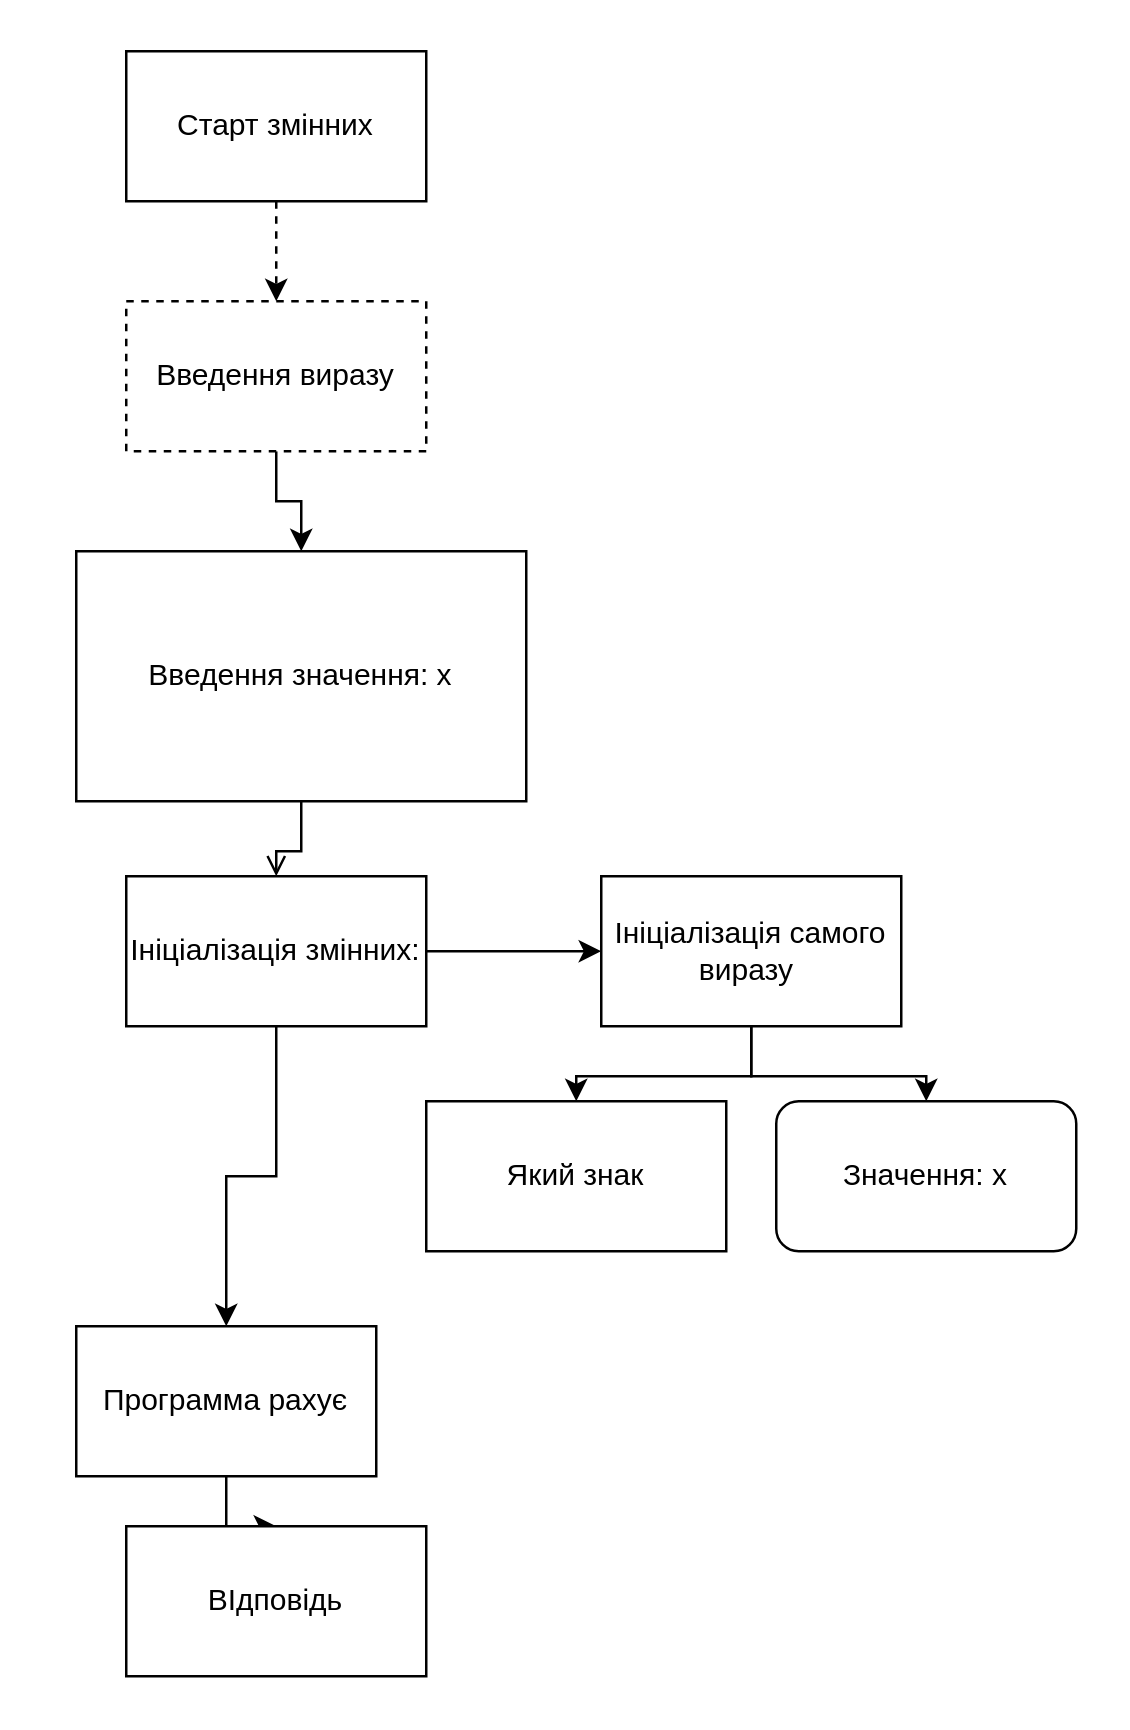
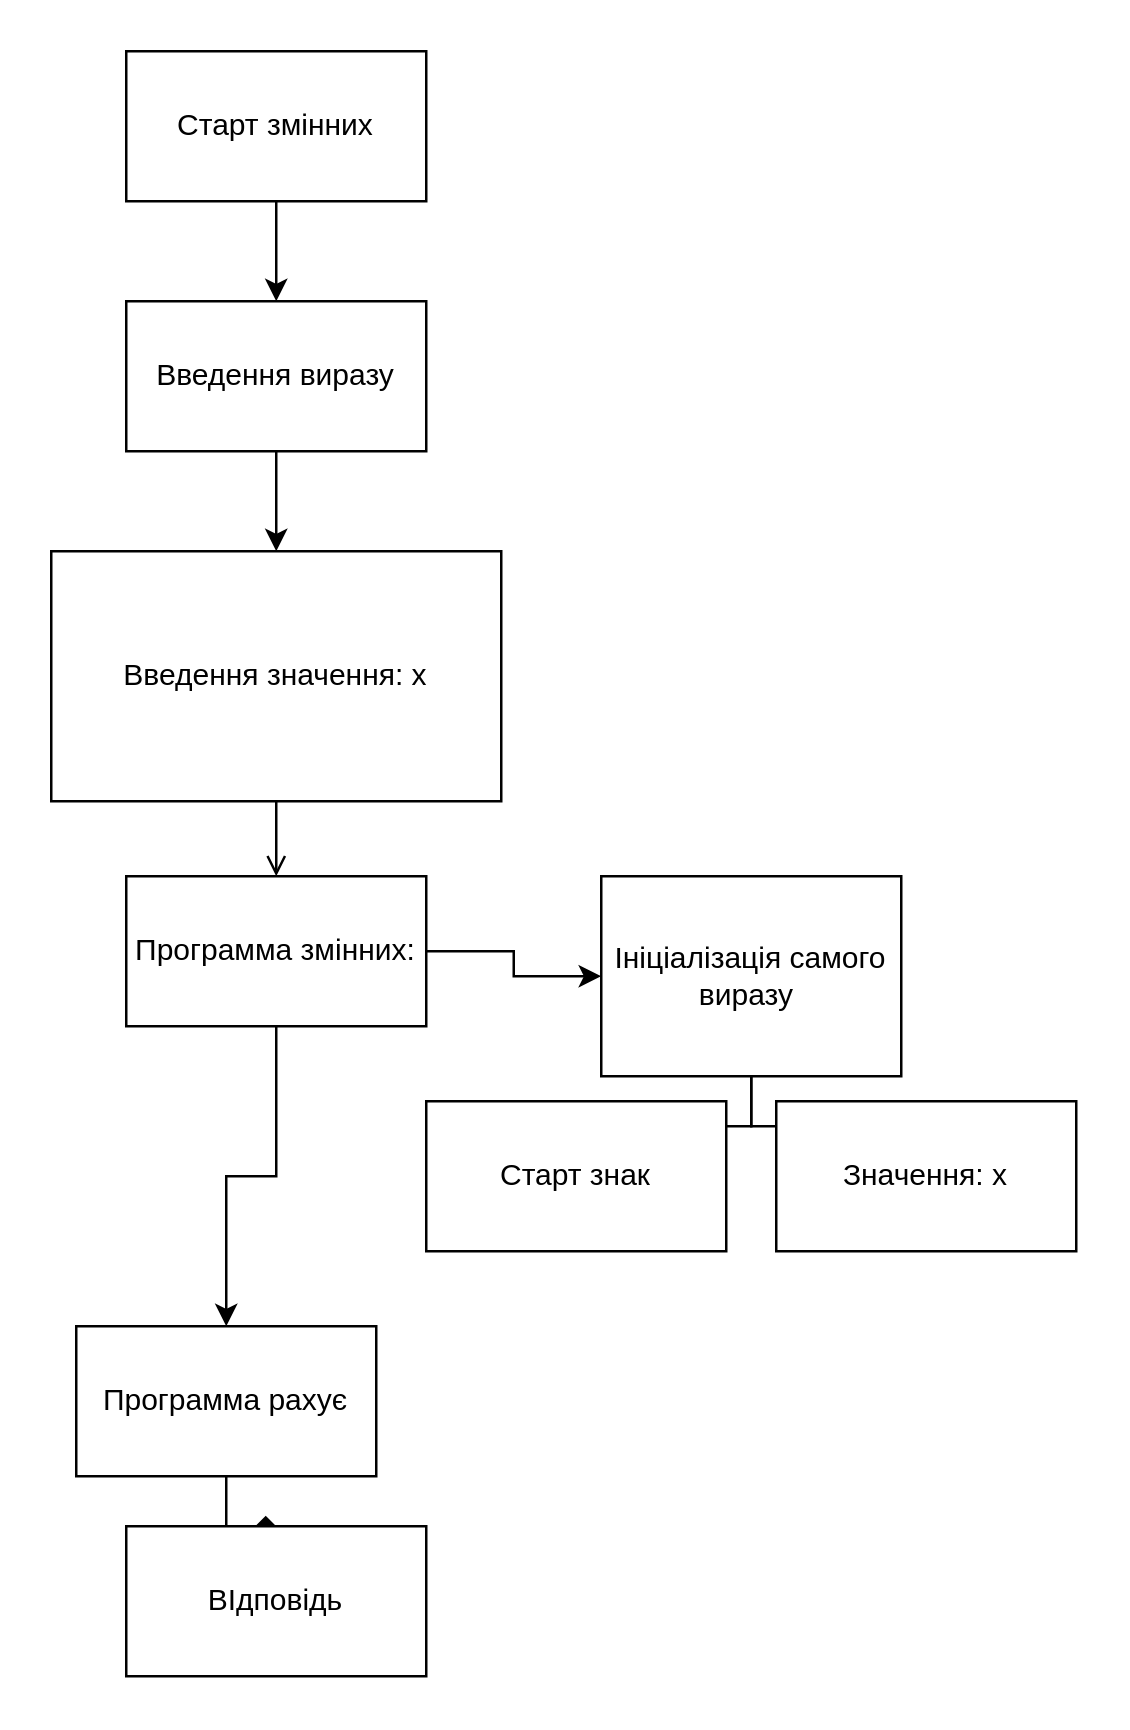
edge "Старт змінних" -> "Введення виразу": style dashed -> solid
node "Введення виразу": style dashed -> solid
node "Введення значення: x": moved (301, 676) -> (276, 676)
node "Ініціалізація змінних:": label "Ініціалізація змінних:" -> "Программа змінних:"
node "Ініціалізація самого виразу": size 300x150 -> 300x200
node "Який знак": label "Який знак" -> "Старт знак"
node "Значення: x": shape rounded rectangle -> rectangle
edge "Программа рахує" -> "ВІдповідь": arrowhead classic -> diamond
